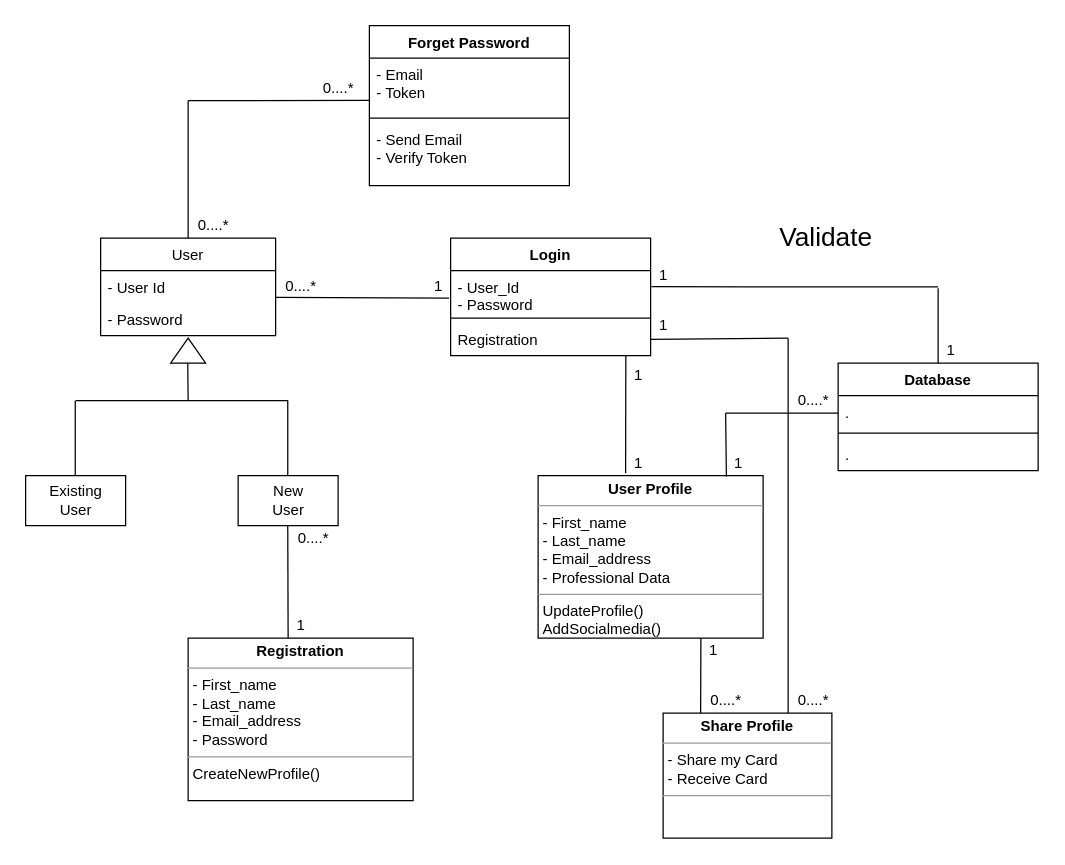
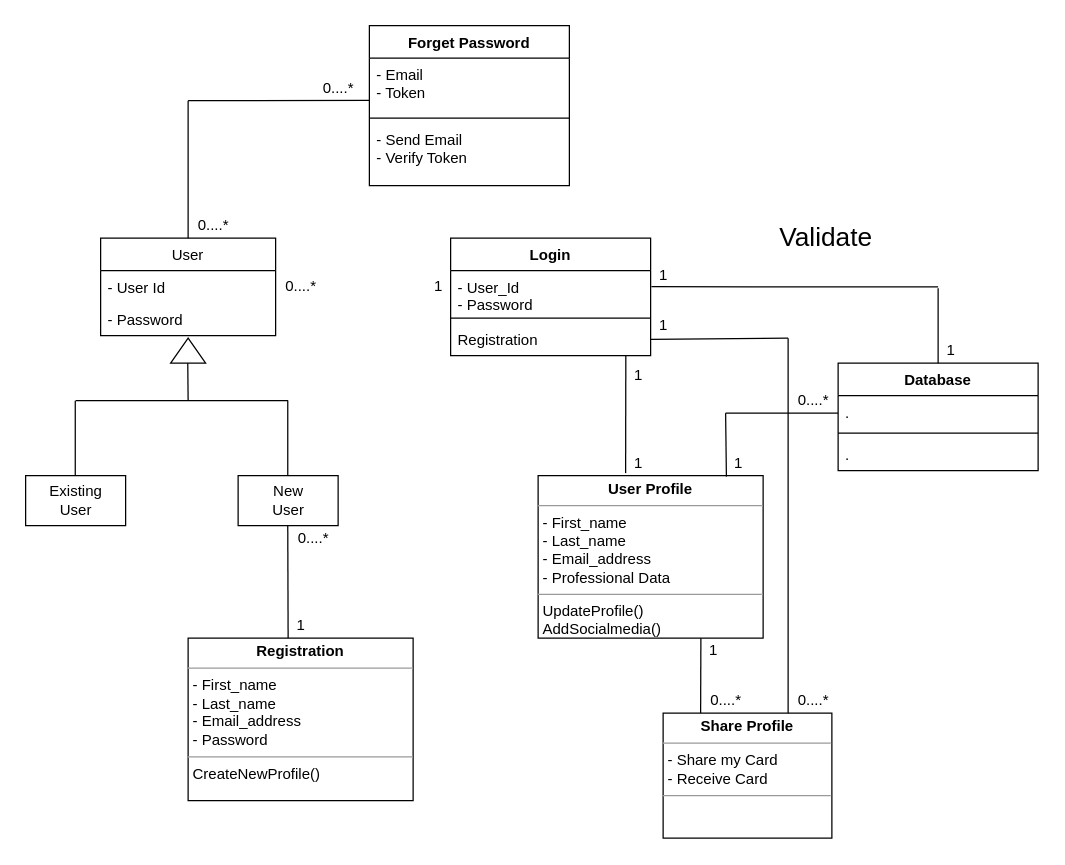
edge "- User Id" -- "- User_Id - Password": removed
